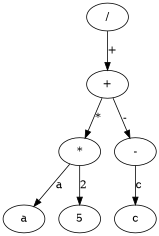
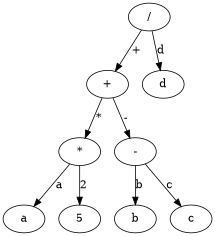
node "d": added
node "b": added
